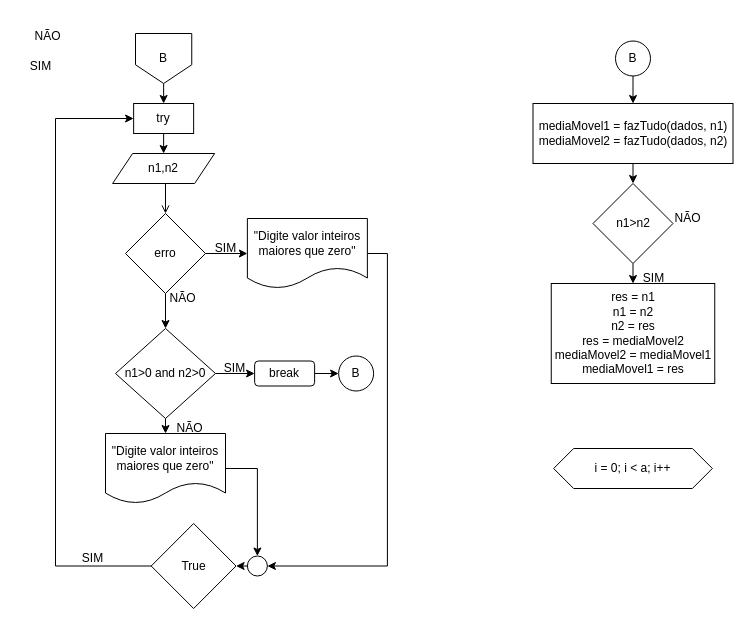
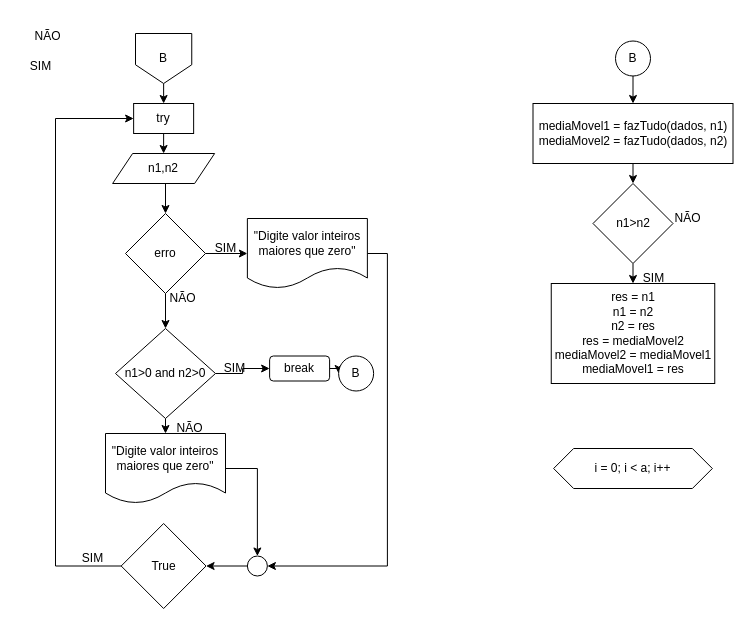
edge "n1,n2" -> "erro": arrowhead open -> classic
node "break": moved (285, 374) -> (300, 369)
node "True": moved (194, 566) -> (164, 566)
